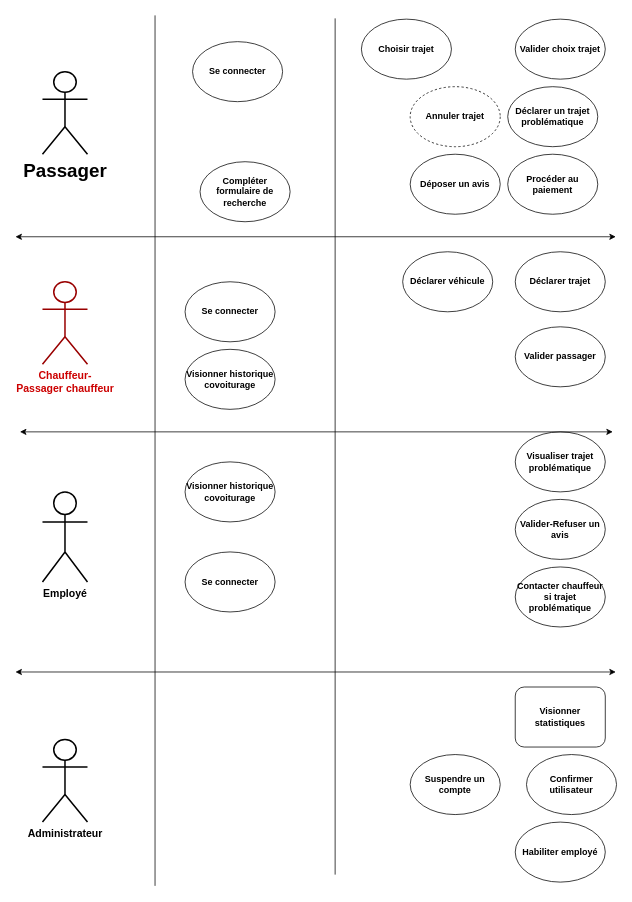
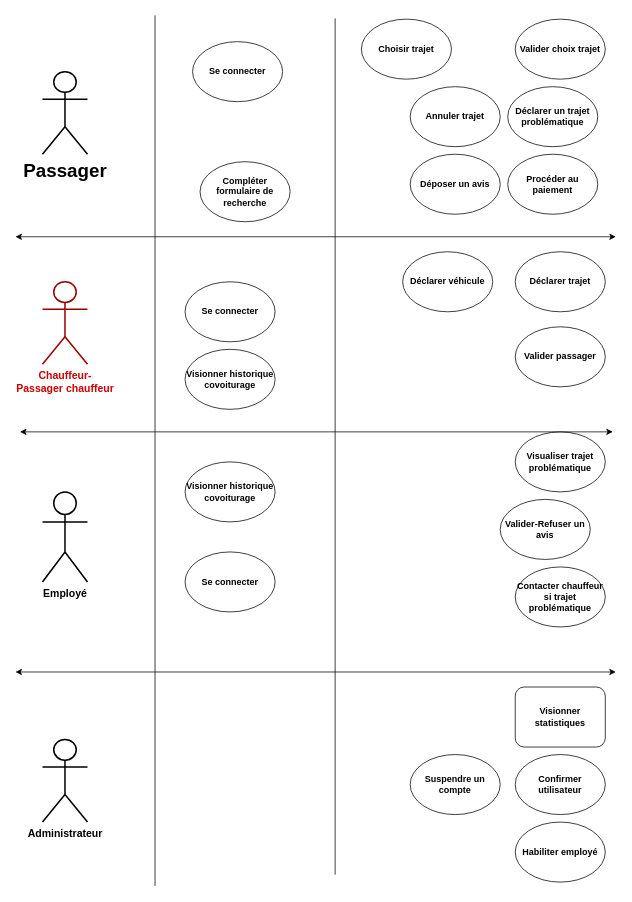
node "Annuler trajet": style dashed -> solid
node "Valider-Refuser un avis": moved (560, 529) -> (545, 529)
node "Confirmer utilisateur": moved (571, 784) -> (560, 784)
